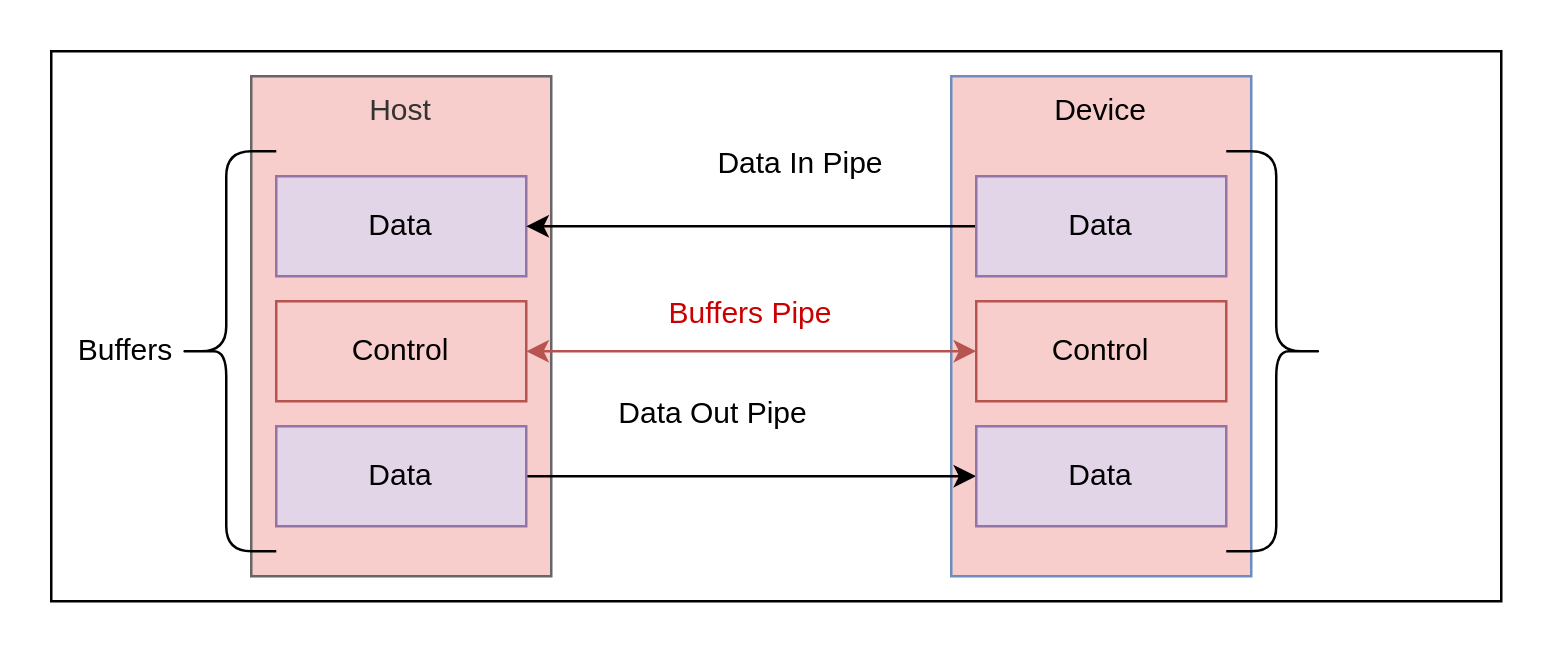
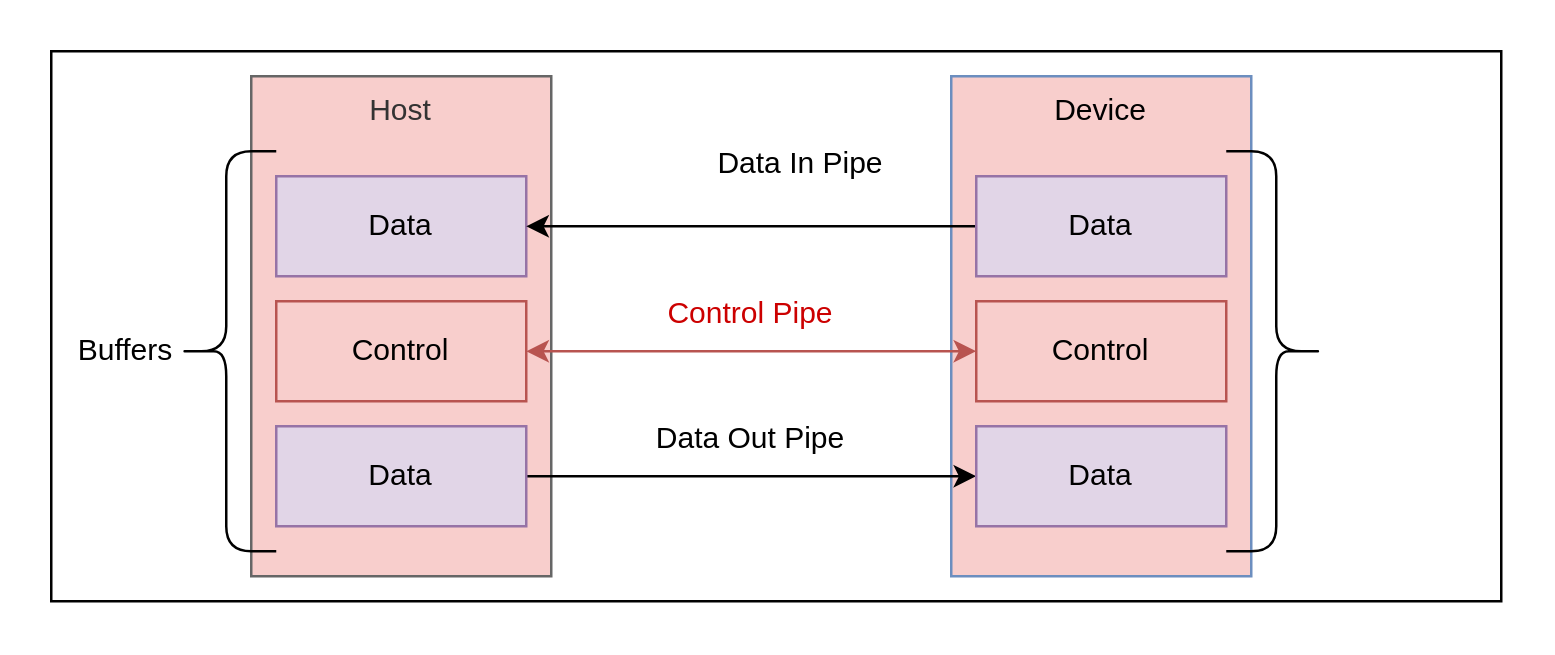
node "Buffers Pipe": label "Buffers Pipe" -> "Control Pipe"
node "Data Out Pipe": moved (714, 414) -> (751, 439)
